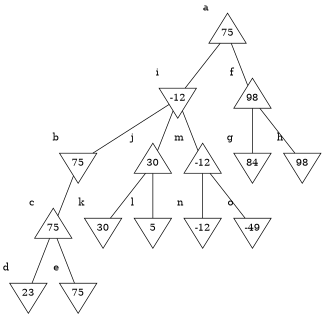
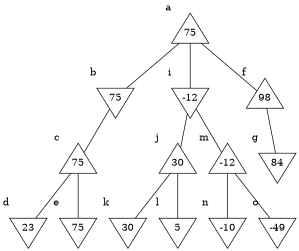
edge "-12 i" -- "75 b": now "75 a" -- "75 b"
node "98 h": removed
node "-12 n": label "-12 n" -> "-10 n"
